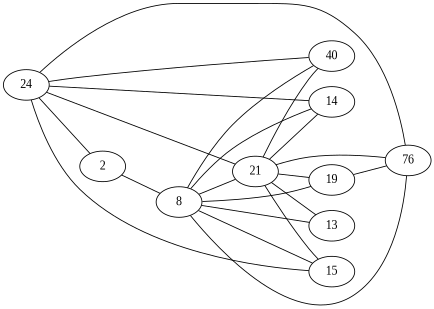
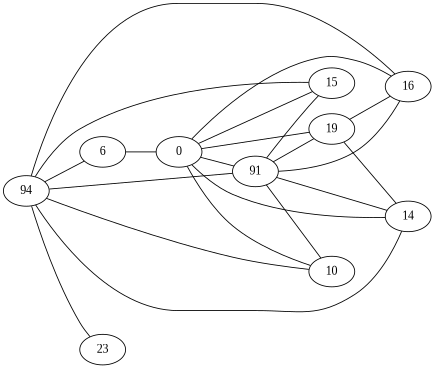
node "40": label "40" -> "10"
node "24": label "24" -> "94"
node "76": label "76" -> "16"
node "2": label "2" -> "6"
node "21": label "21" -> "91"
edge "19" -- "14": added
node "8": label "8" -> "0"
node "13": removed
node "23": added
